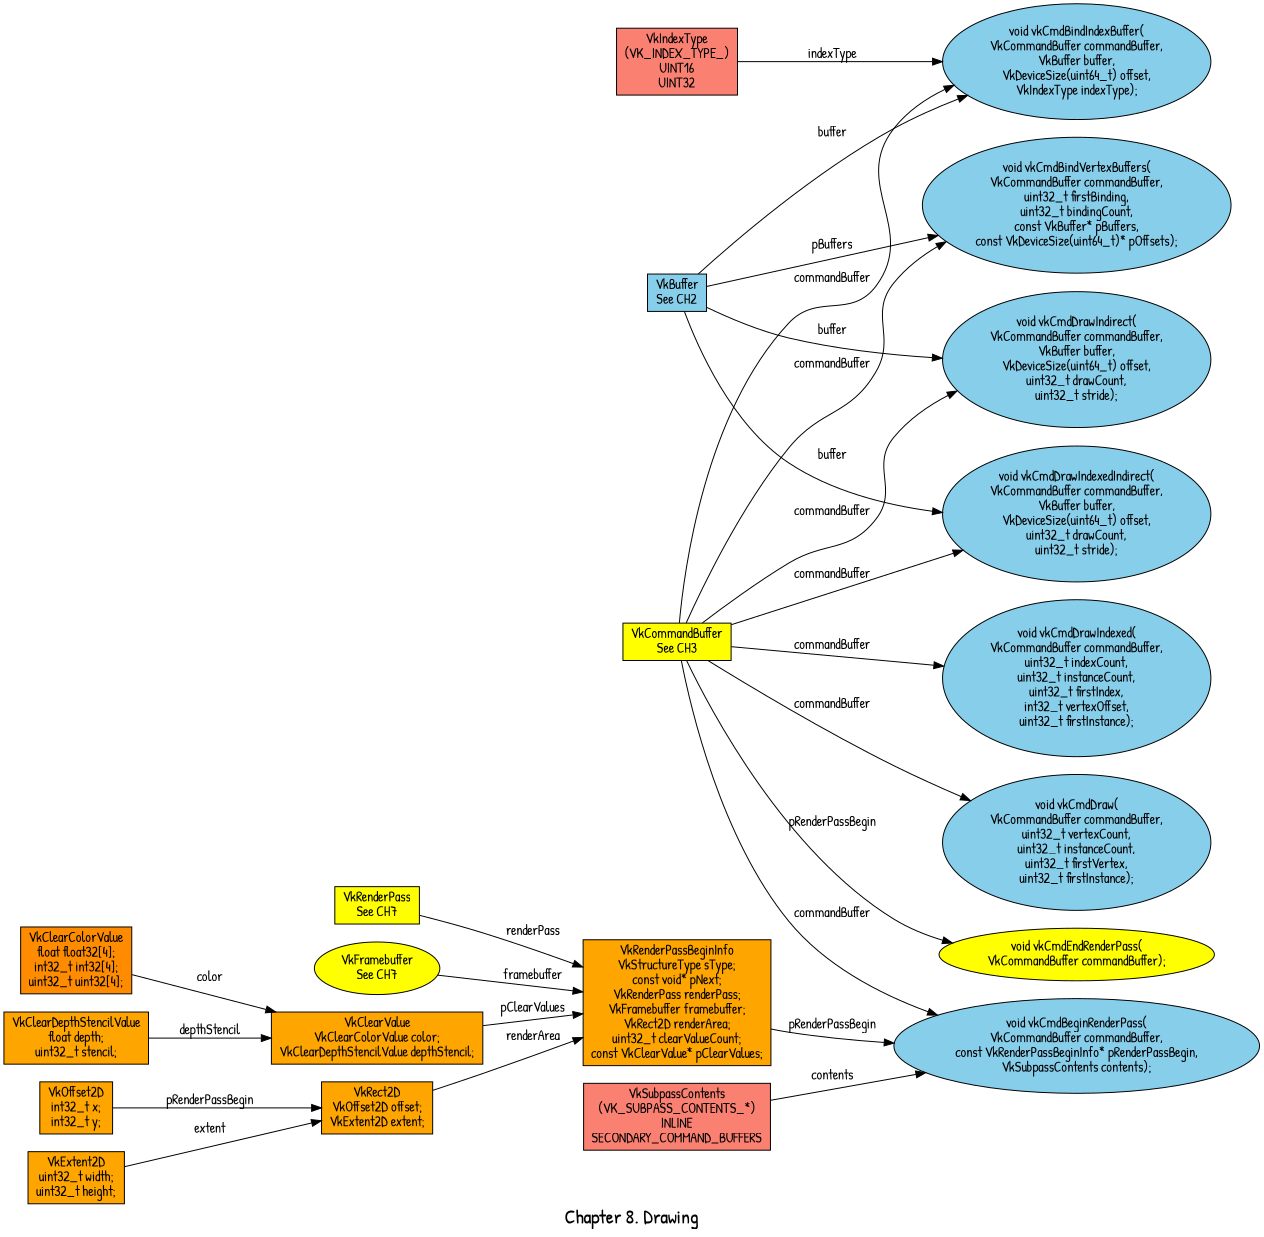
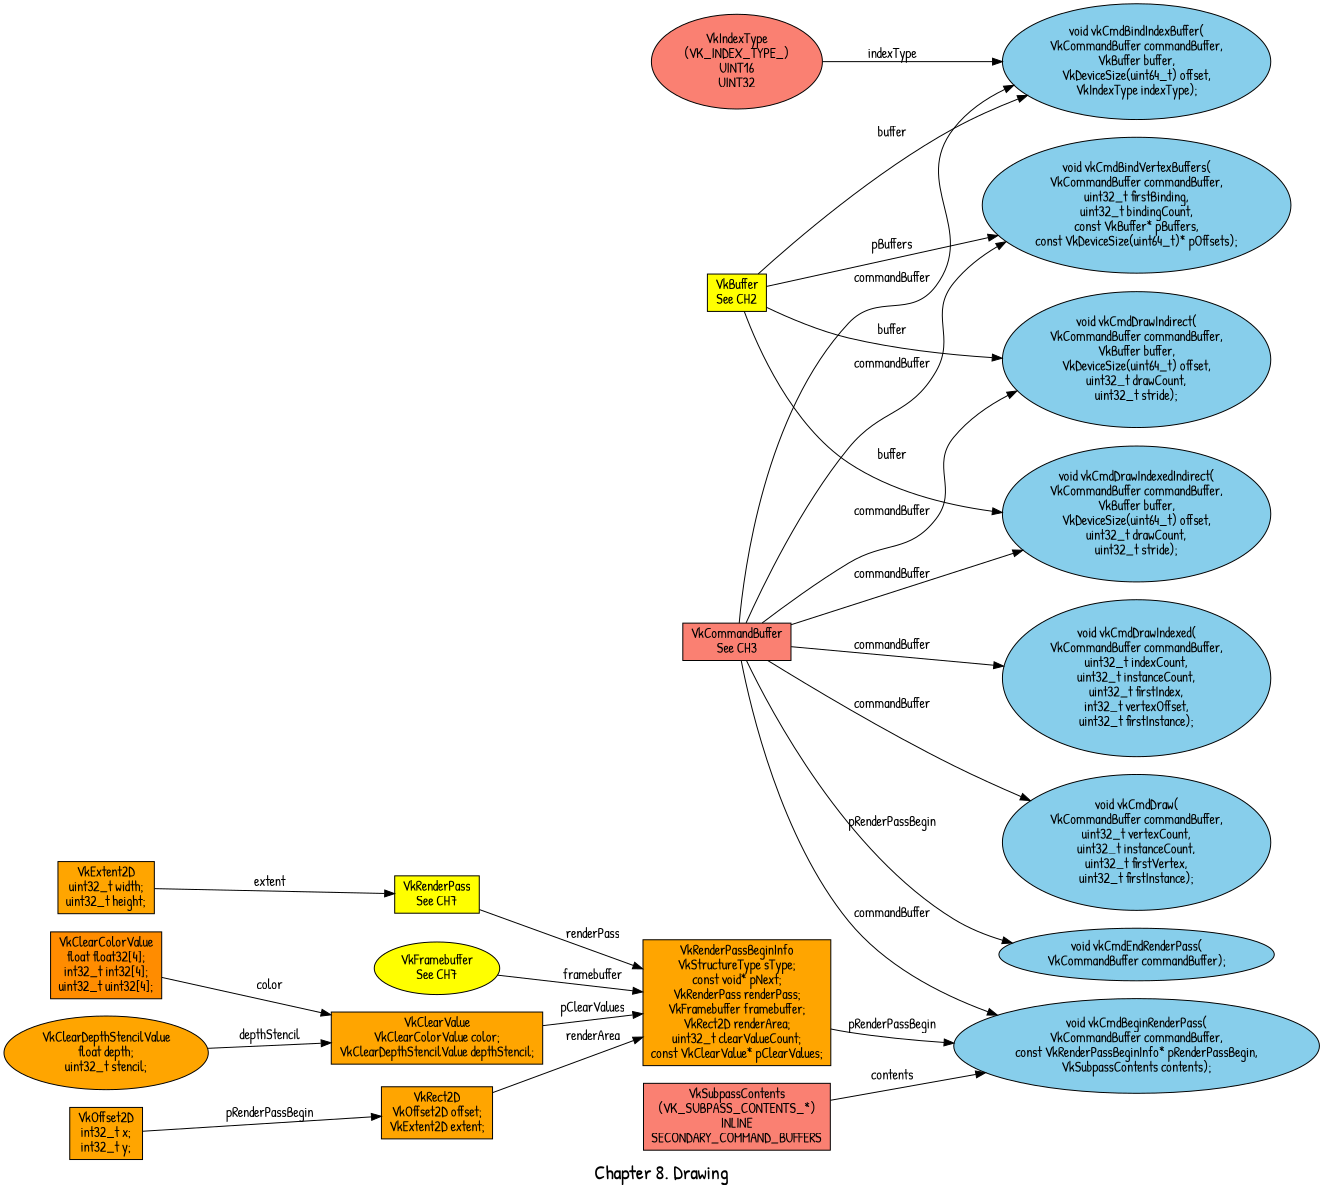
node "VkIndexType (VK_INDEX_TYPE_) UINT16 UINT32": shape box -> ellipse
node "VkBuffer See CH2": fillcolor skyblue -> yellow
node "VkCommandBuffer See CH3": fillcolor yellow -> salmon
node "void vkCmdEndRenderPass( VkCommandBuffer commandBuffer);": fillcolor yellow -> skyblue
node "VkClearDepthStencilValue float depth; uint32_t stencil;": shape box -> ellipse
edge "VkExtent2D uint32_t width; uint32_t height;" -> "VkRect2D VkOffset2D offset; VkExtent2D extent;": now "VkExtent2D uint32_t width; uint32_t height;" -> "VkRenderPass See CH7"
